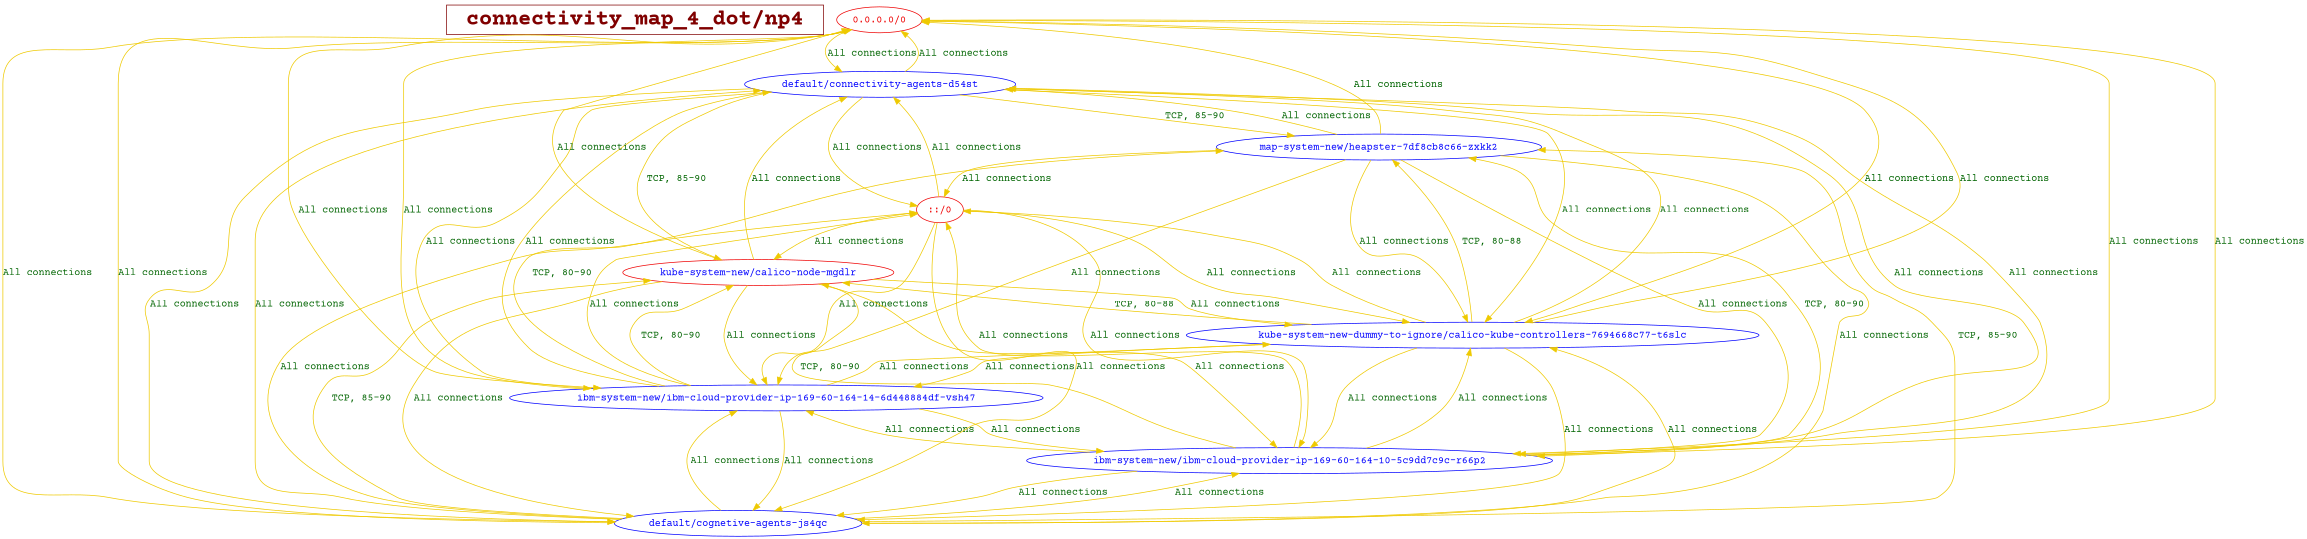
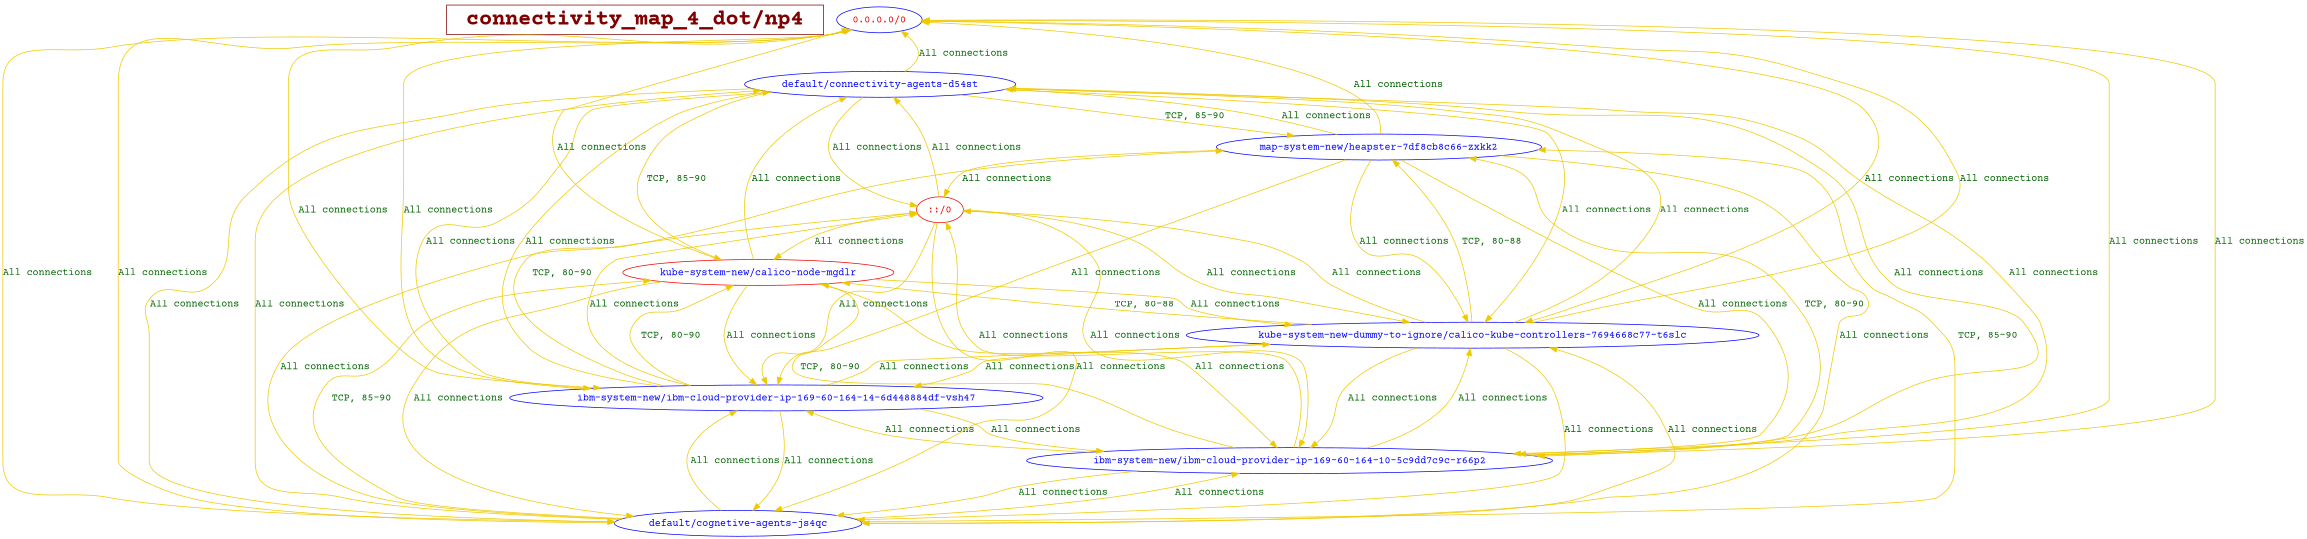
node "0.0.0.0/0": color red2 -> blue
edge "0.0.0.0/0" -> "default/connectivity-agents-d54st": removed, label "All connections"
